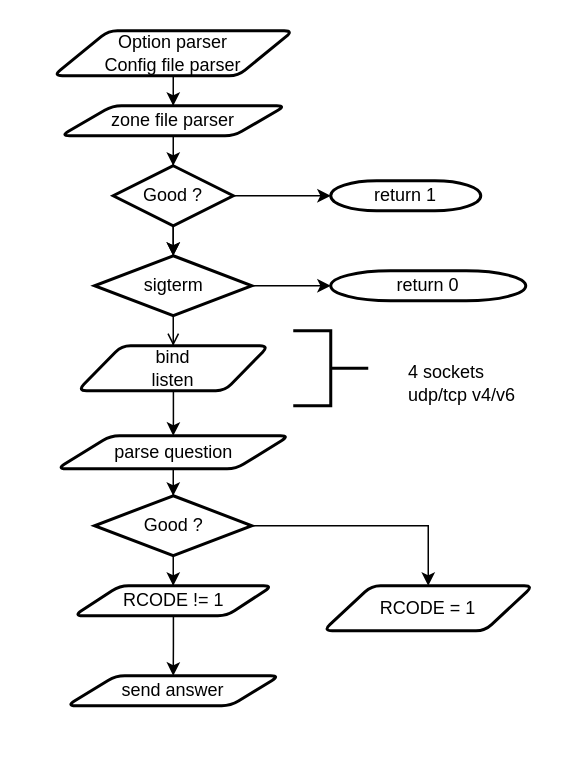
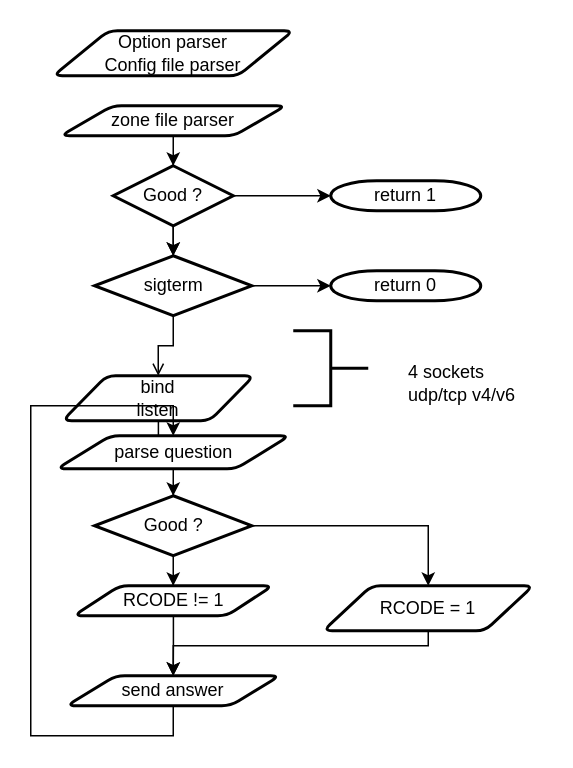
edge "Option parser Config file parser" -> "zone file parser": removed
node "return 0": size 195x30 -> 150x30
node "bind listen": moved (173, 368) -> (158, 398)
edge "send answer" -> "parse question": added
edge "RCODE = 1" -> "send answer": added
